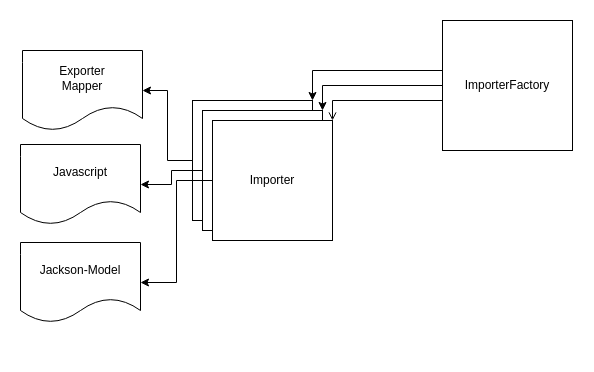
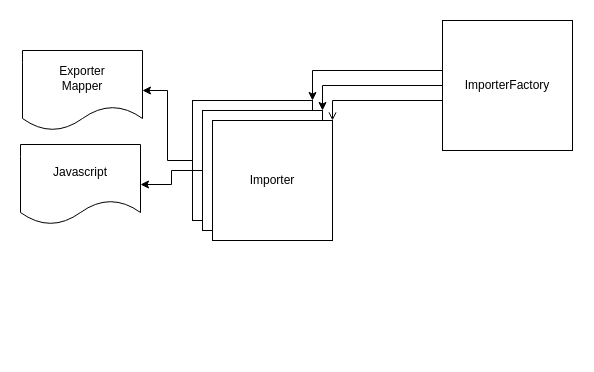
edge "Importer" -> "Jackson-Model": removed
node "Jackson-Model": removed
